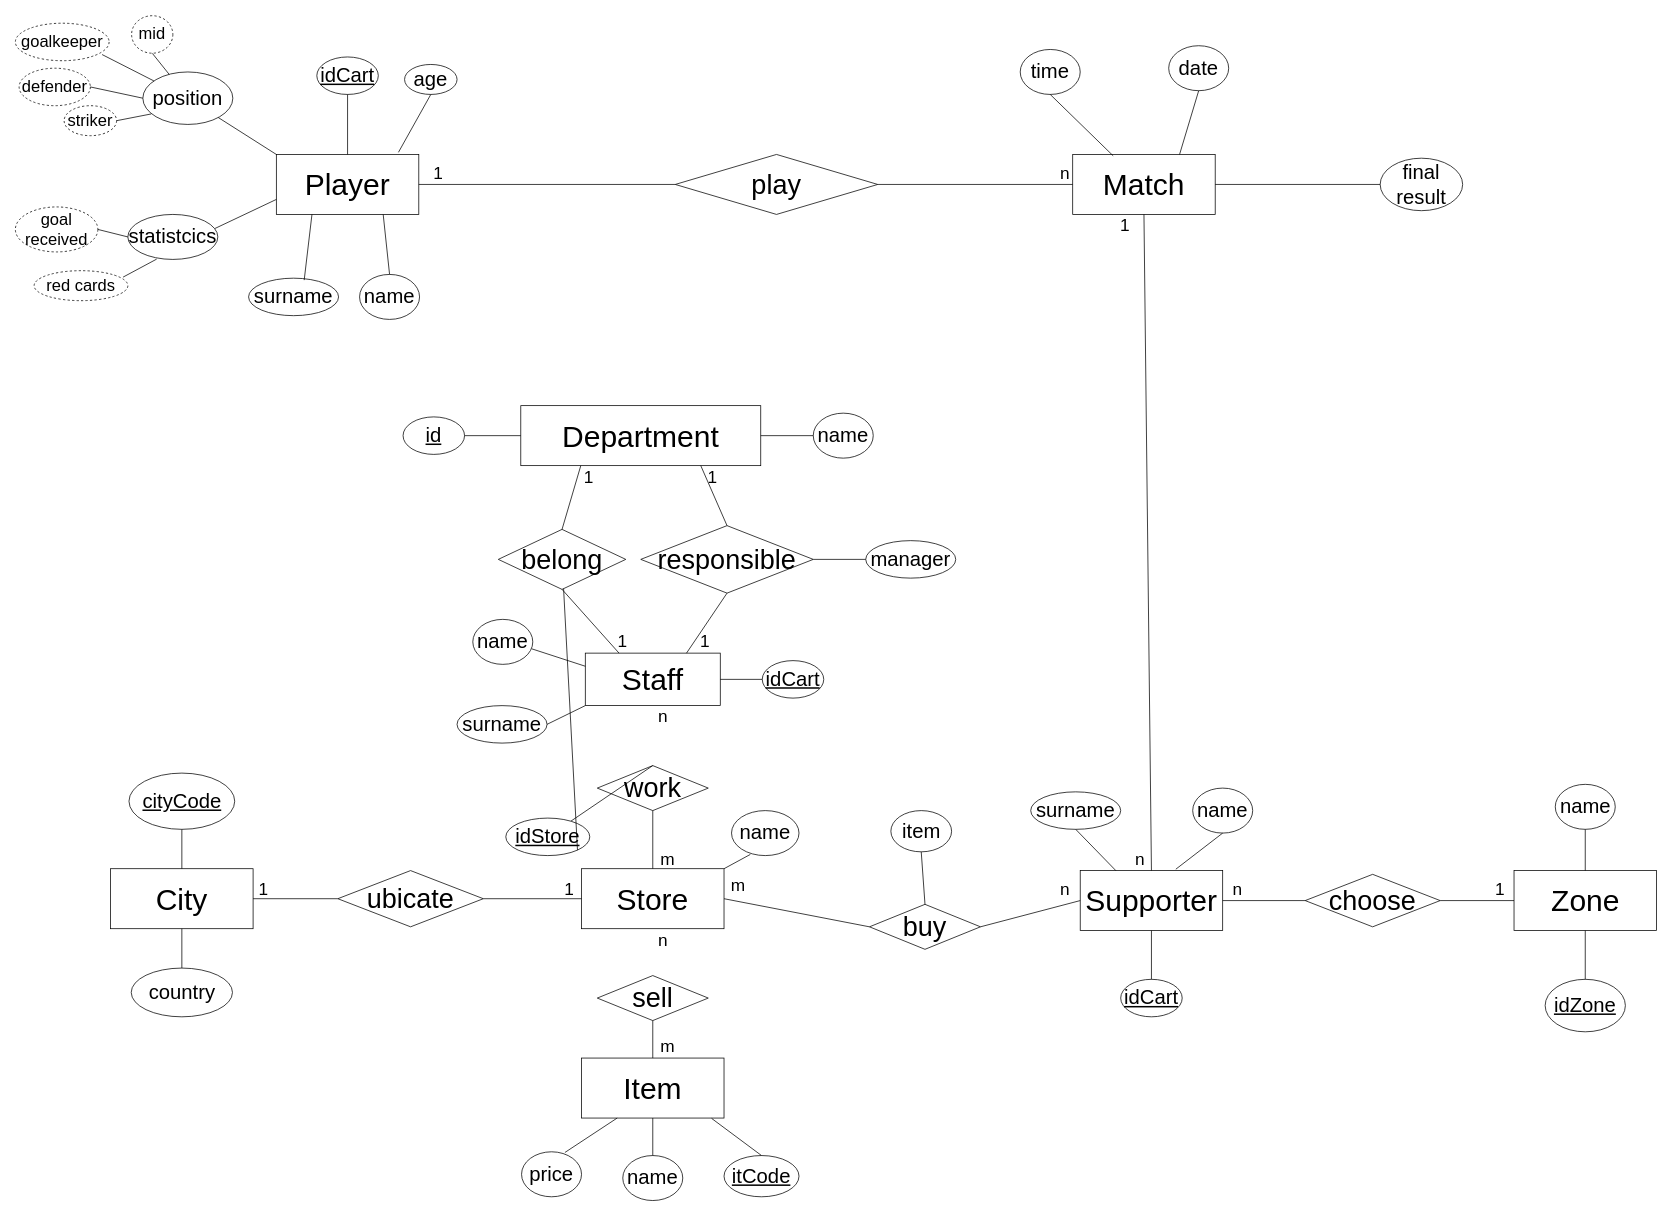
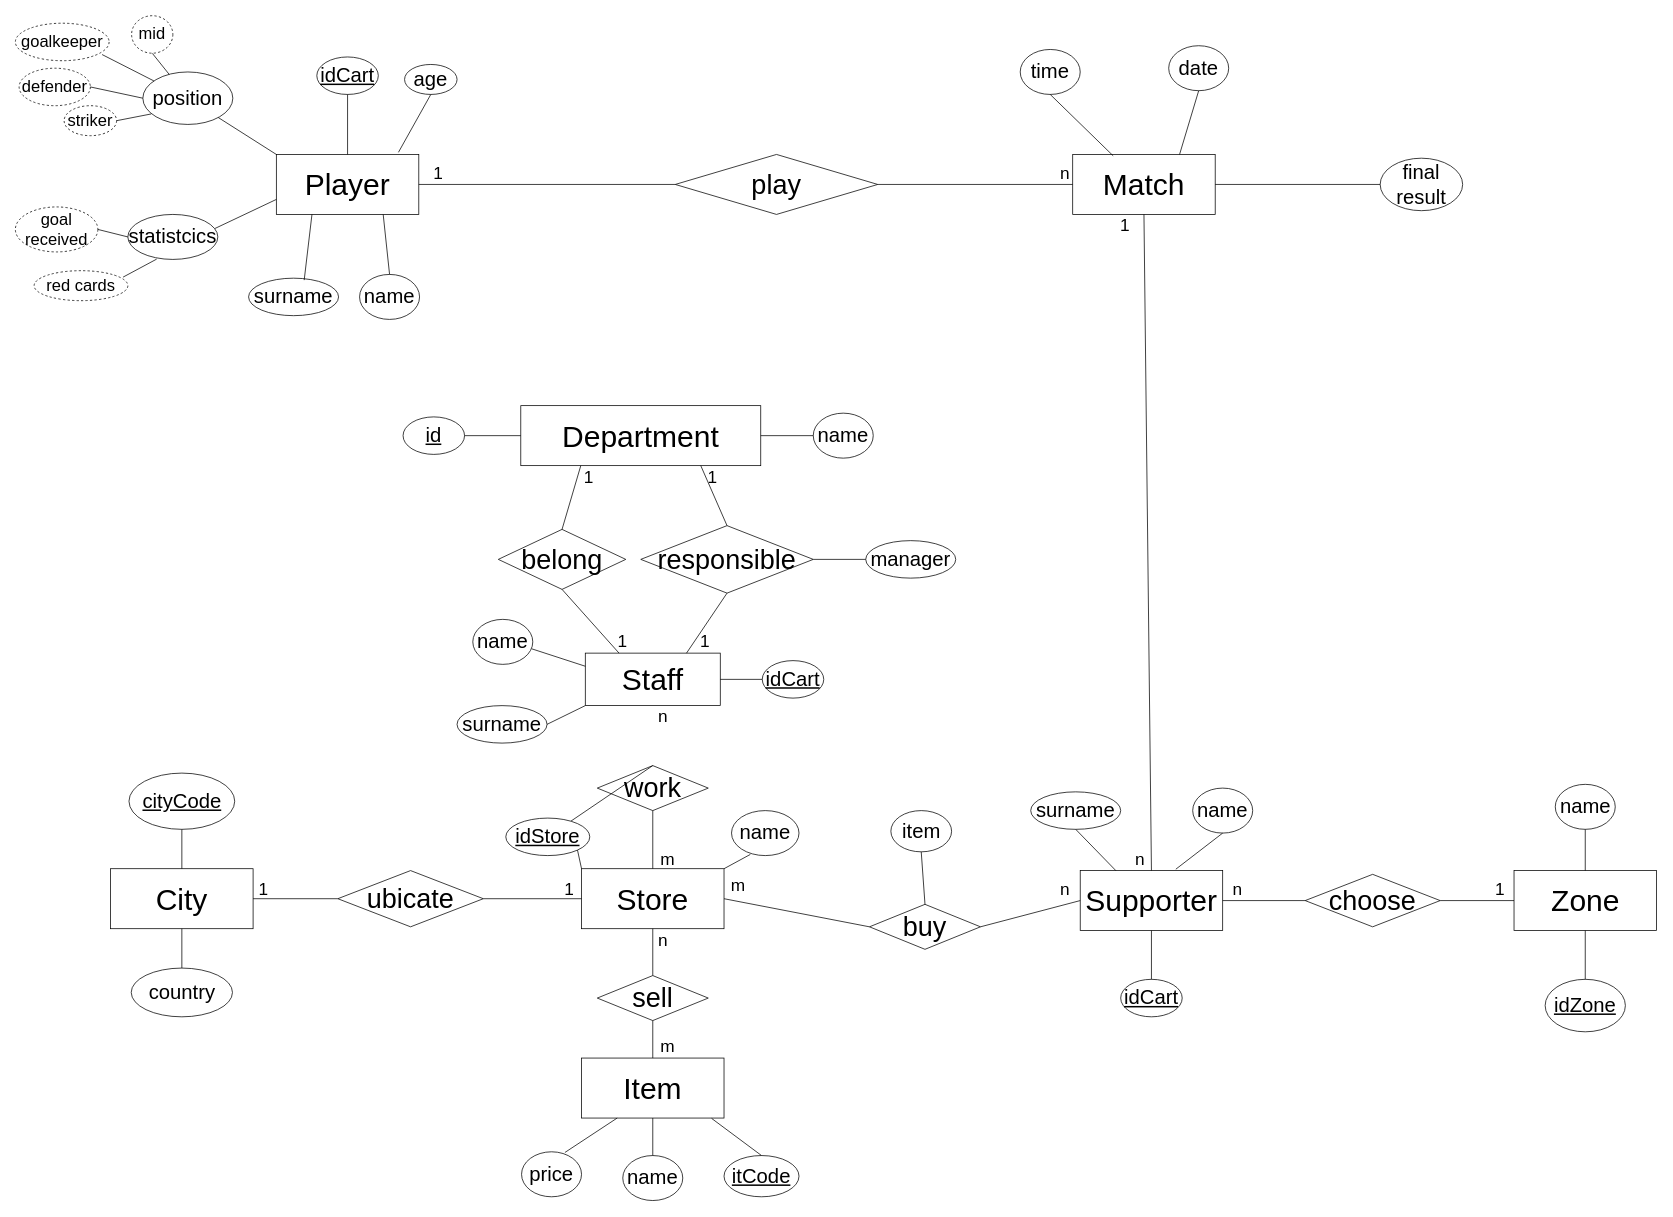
edge "belong" -- "idStore": now "Store" -- "idStore"
edge "Store" -- "sell": added
